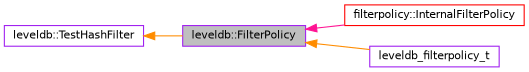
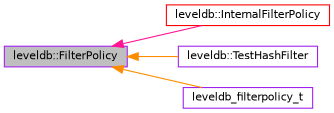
node "filterpolicy::InternalFilterPolicy": label "filterpolicy::InternalFilterPolicy" -> "leveldb::InternalFilterPolicy"
edge "leveldb::FilterPolicy" -> "leveldb::TestHashFilter": reversed
